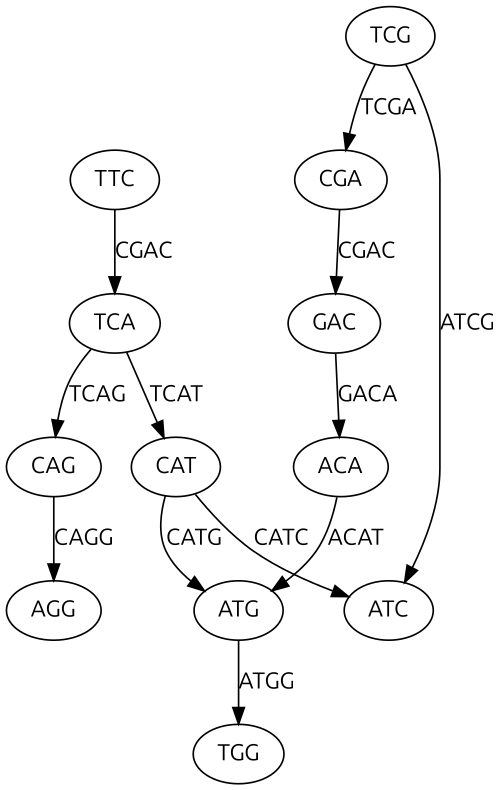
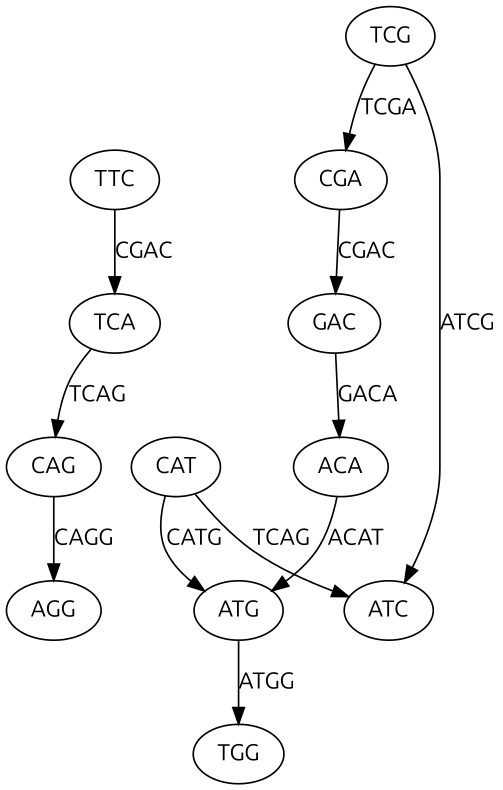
edge "TCA" -> "CAT": removed, label "TCAT"
edge "CAT" -> "ATC": label "CATC" -> "TCAG"
